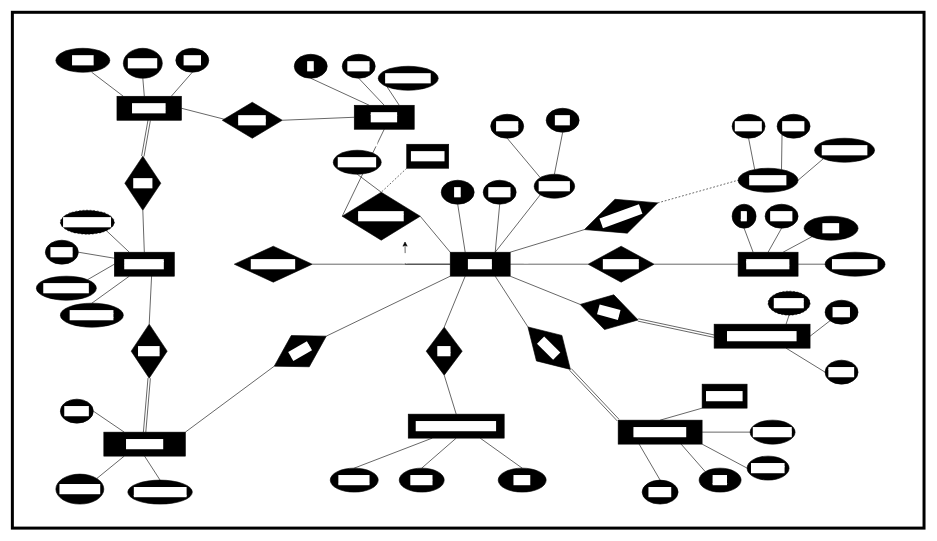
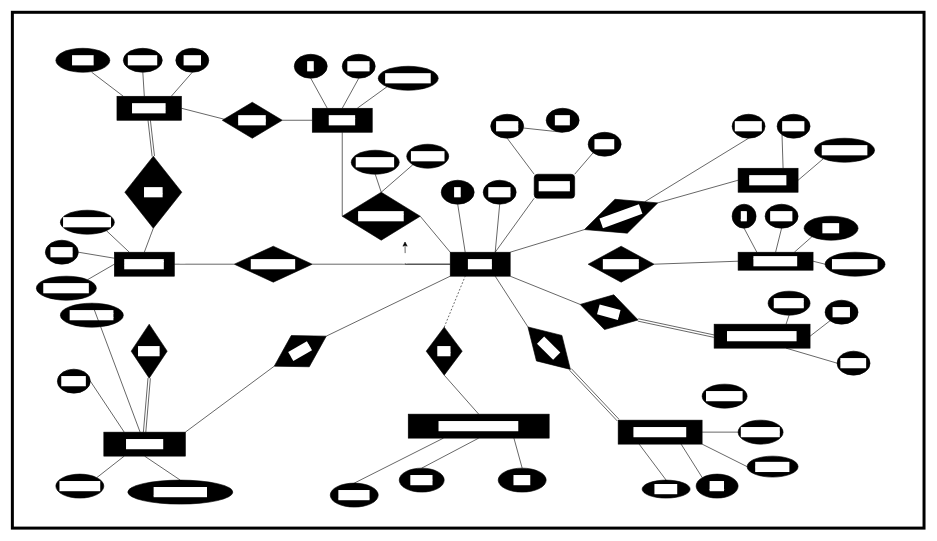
node "Amount": size 39x30 -> 39x24
node "Vendor": moved (384, 117) -> (342, 120)
node "State": added
edge "City" -- "Location": now "City" -- "Street"
edge "Prof_id" -- "WARDEN": now "Prof_id" -- "Supervises"
node "DueDate": shape rectangle -> ellipse
node "IssueDate": moved (357, 162) -> (375, 162)
edge "State" -- "Location": added
edge "DueDate" -- "issue tendor": style dashed -> solid
node "WARDEN": shape ellipse -> rectangle
node "Pays": size 36x54 -> 57x72
node "Location": shape ellipse -> rounded rectangle
edge "WARDEN" -- "Supervises": style dashed -> solid
node "Roll_number": style dashed -> solid
edge "STUDENT" -- "Assigned to": added, label "N"
edge "MESS" -- "Works for": removed, label "1"
node "WORKERS": size 60x24 -> 75x18
edge "STUDENT" -- "Department": now "Feedback" -- "Department"
edge "STUDENT" -- "Gives": removed, label "1"
edge "MESS" -- "has": style solid -> dashed
node "Number": style dashed -> solid
node "Theme": moved (842, 372) -> (854, 363)
node "MealType": shape rectangle -> ellipse
node "Rating": moved (77, 411) -> (74, 381)
edge "MealType" -- "DAILY_MENU": removed
node "REPRESENTATIVES": size 96x24 -> 141x24
node "DishName": moved (773, 432) -> (761, 432)
node "Category": size 42x24 -> 51x21
node "Roll_no.": moved (354, 480) -> (354, 495)
node "Day": moved (720, 480) -> (717, 486)
node "Comments": size 48x30 -> 48x24
node "Feedback_no.": size 65x24 -> 105x24
node "ItemId": size 36x24 -> 48x18
